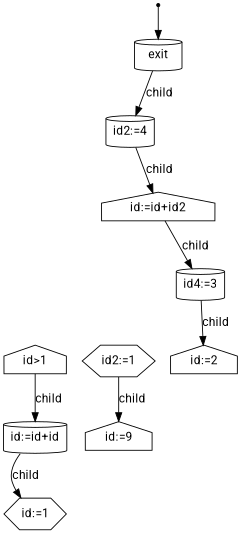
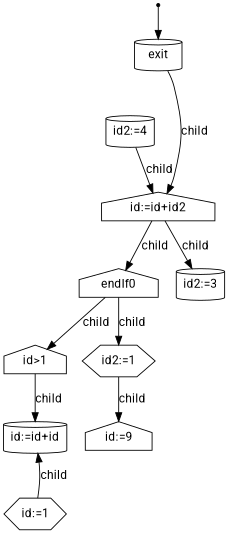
edge "exit" -> "id2:=4": now "exit" -> "id:=id+id2"
node "endIf0": added
node "id4:=3": label "id4:=3" -> "id2:=3"
node "id:=2": removed
edge "id:=id+id" -> "id:=1": reversed
